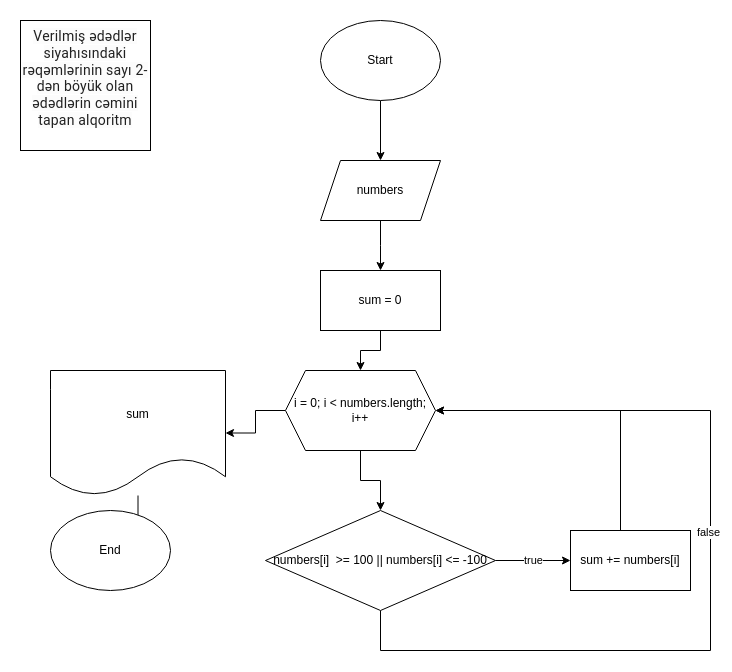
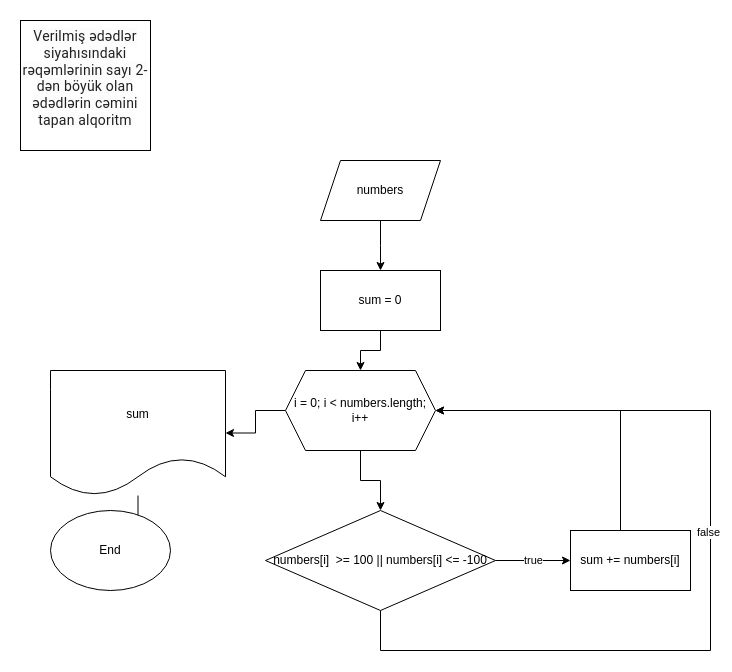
node "Start": removed
edge "Start" -> "numbers": removed
